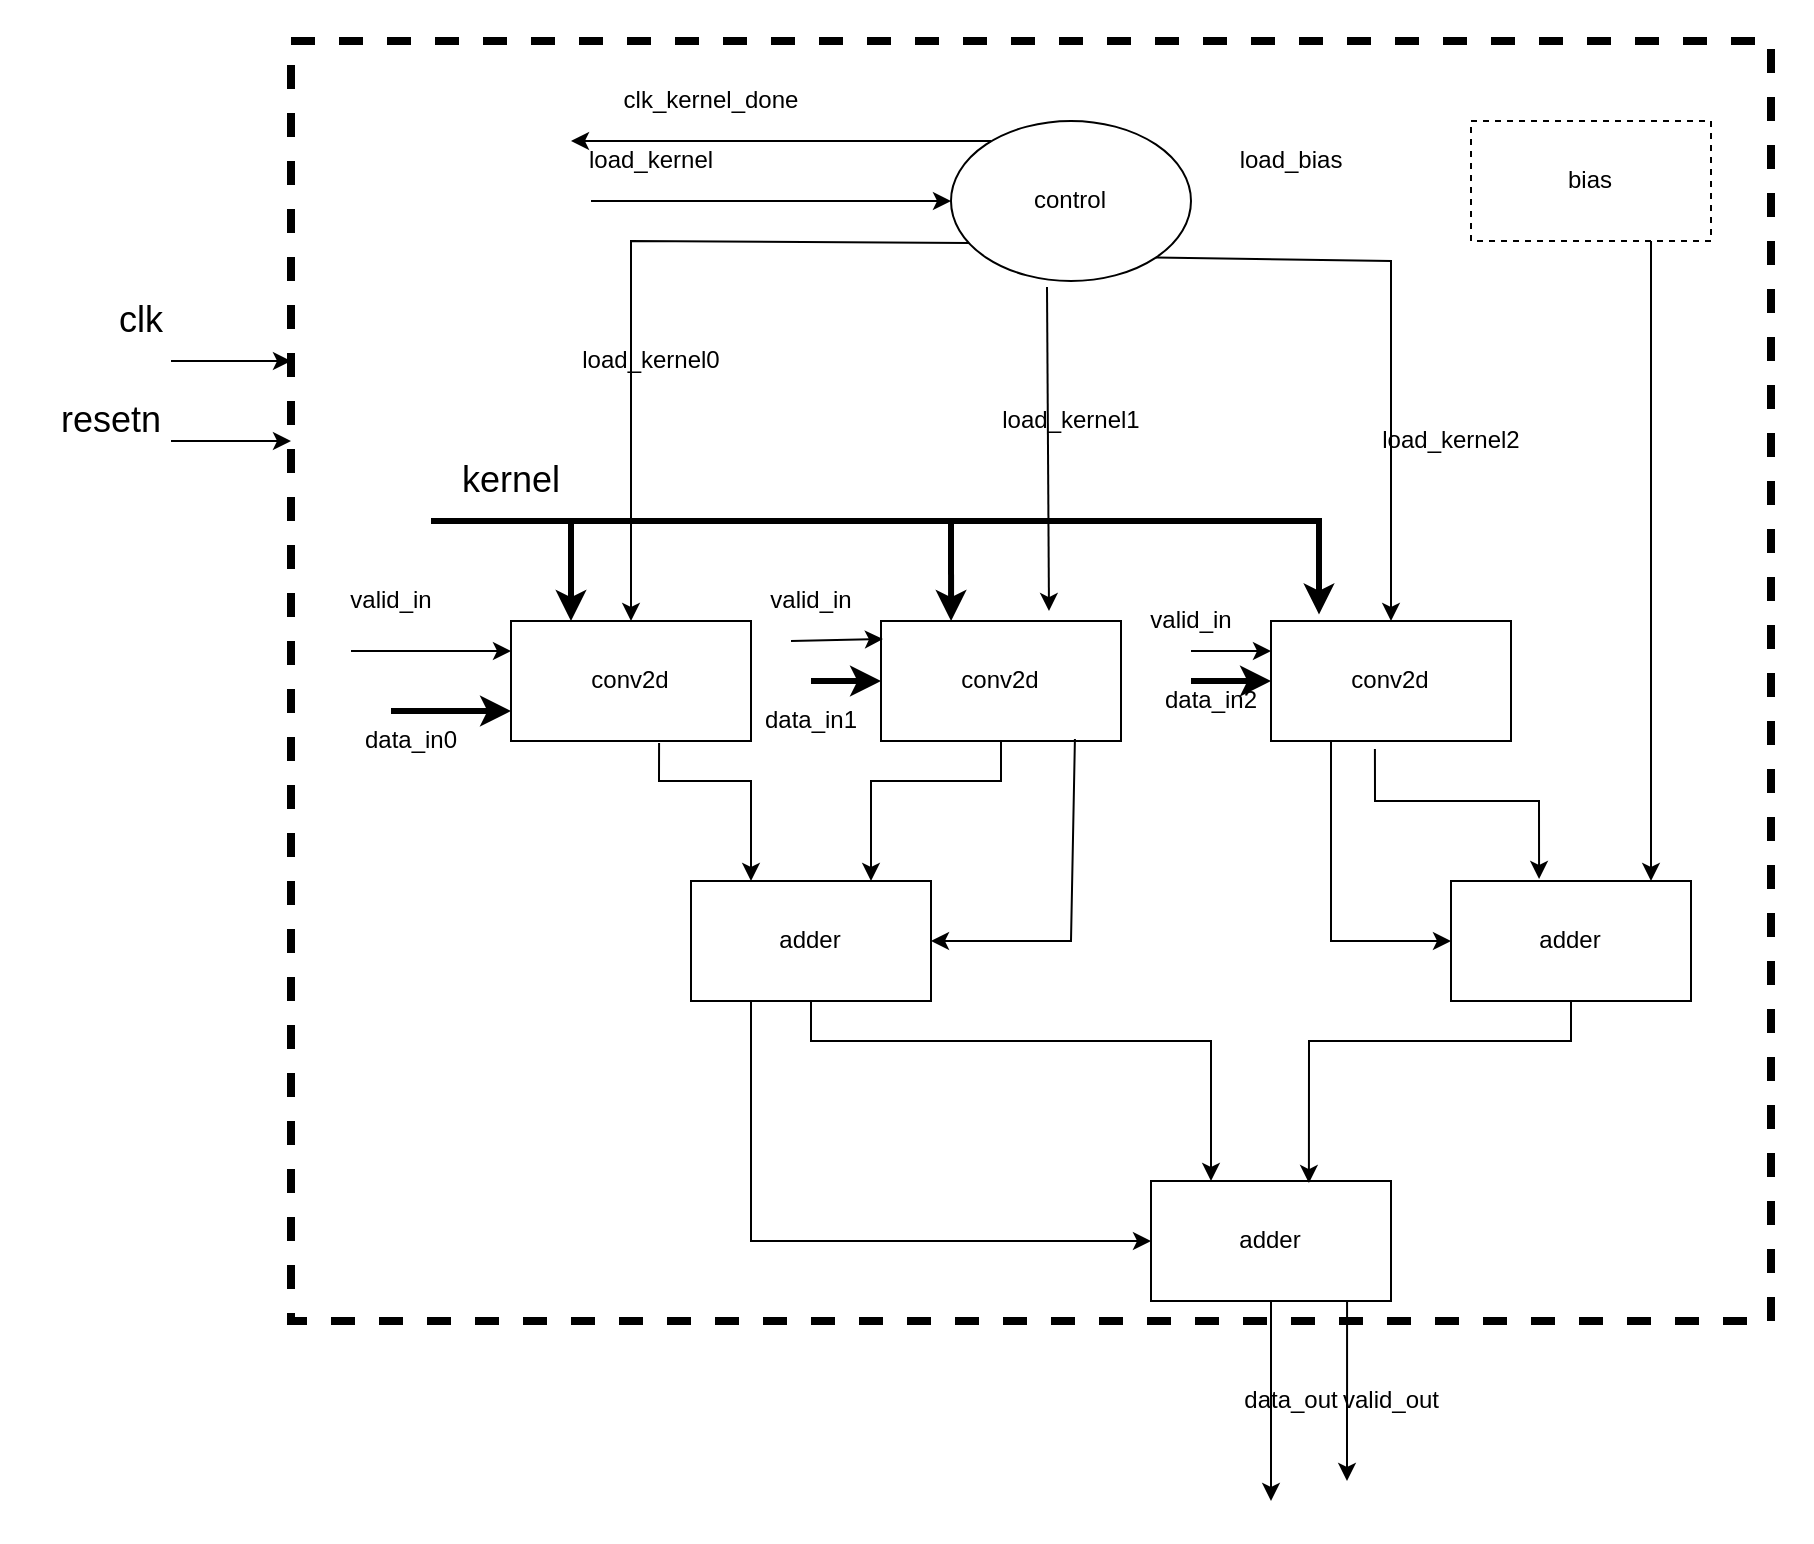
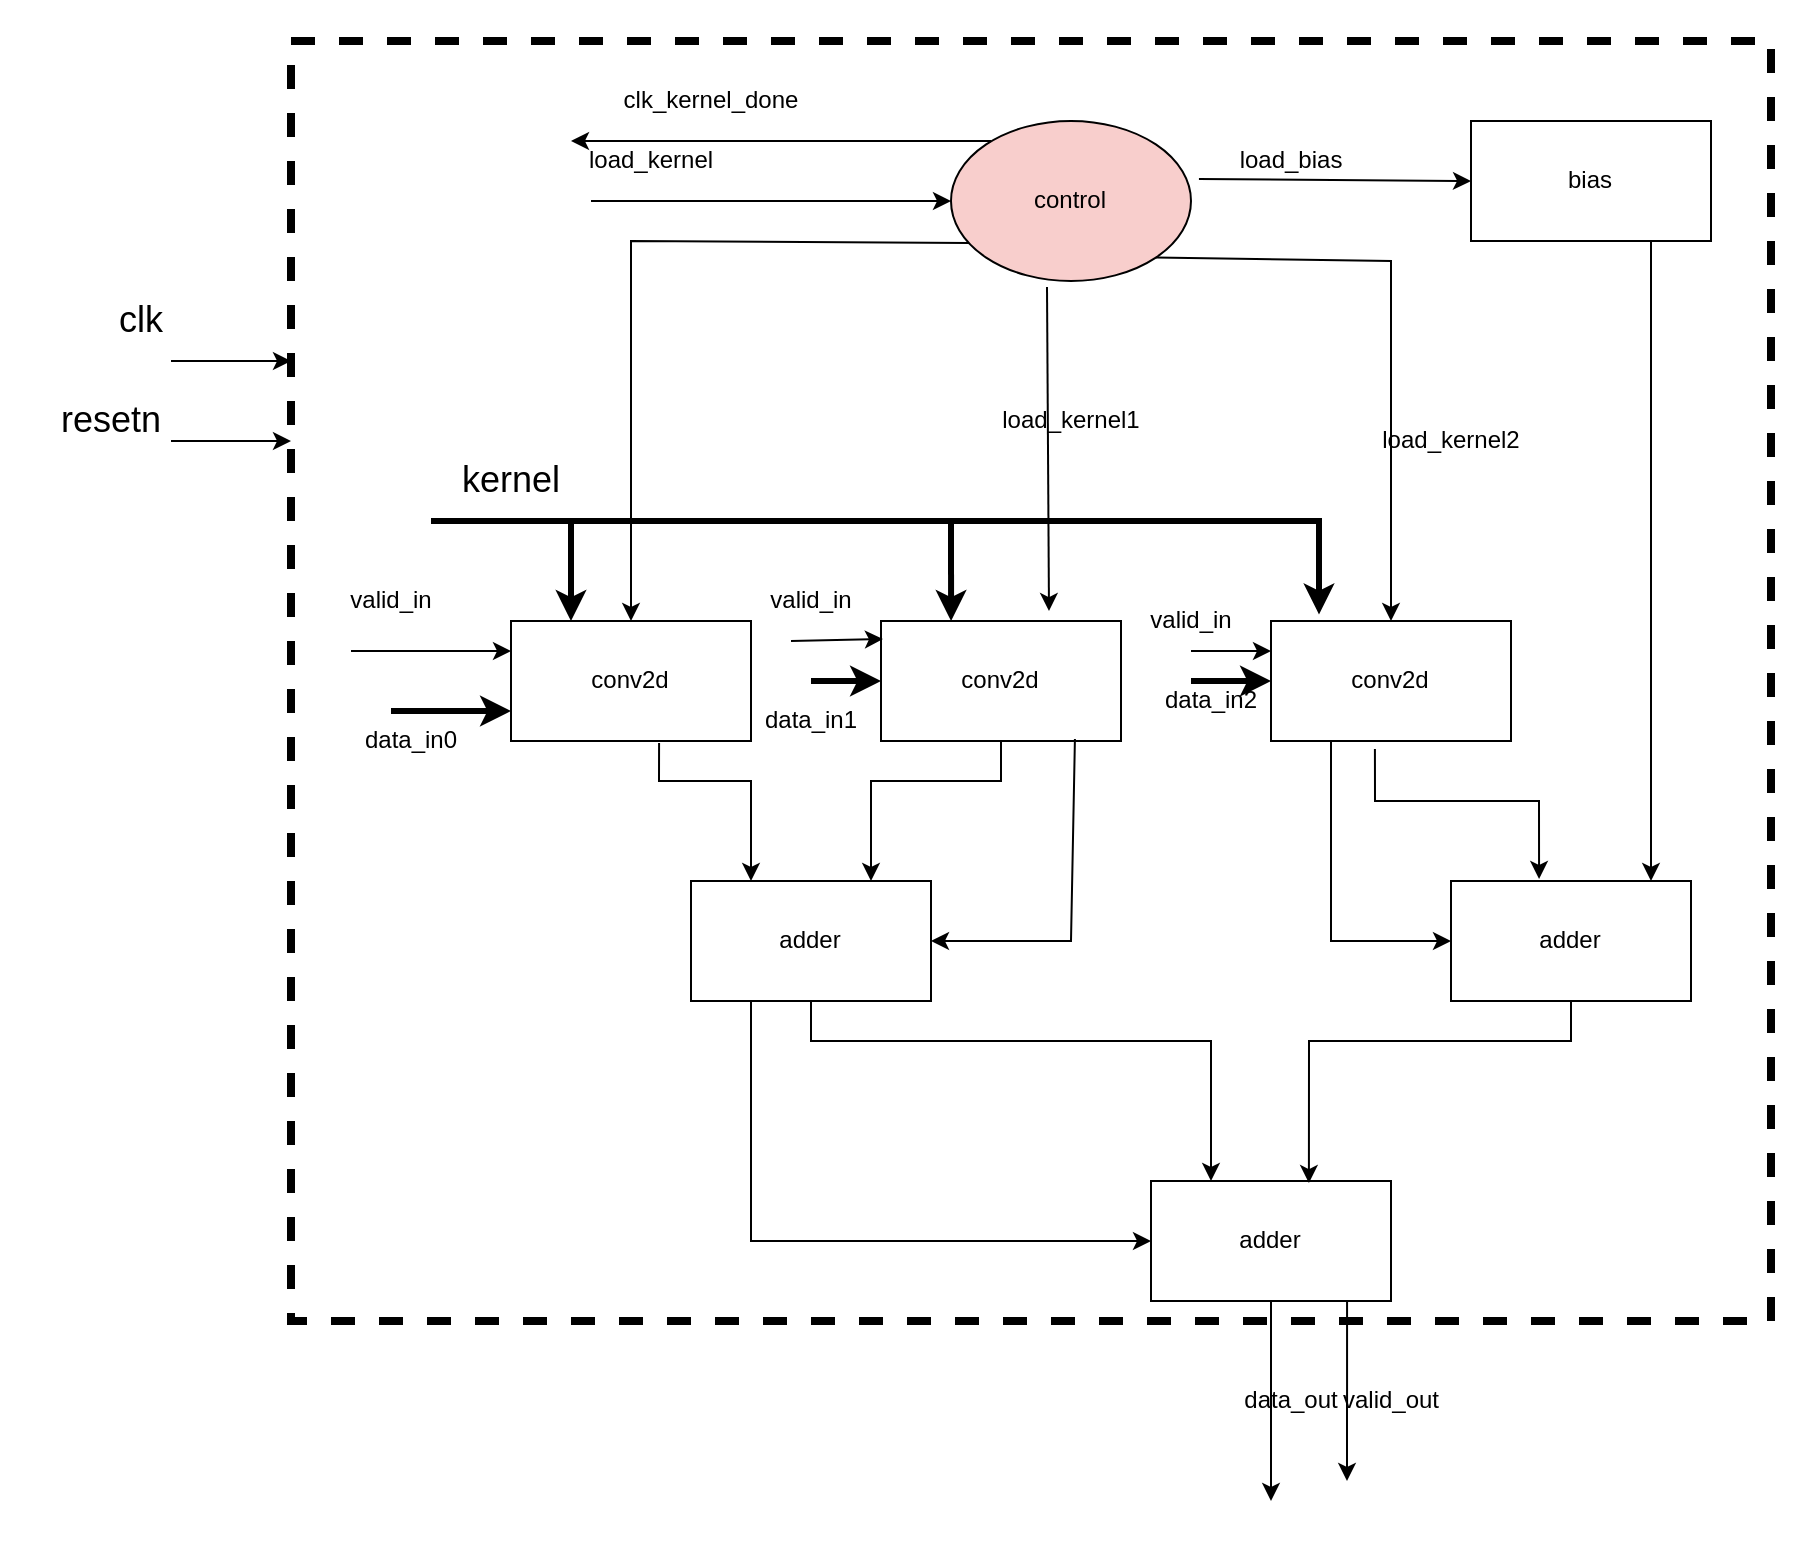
edge "control" -> "bias": added
node "bias": style dashed -> solid
node "control": fillcolor #ffffff -> #f8cecc
node "load_kernel0": removed
